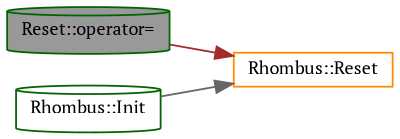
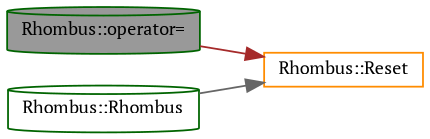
node "Reset::operator=": label "Reset::operator=" -> "Rhombus::operator="
node "Rhombus::Init": label "Rhombus::Init" -> "Rhombus::Rhombus"
